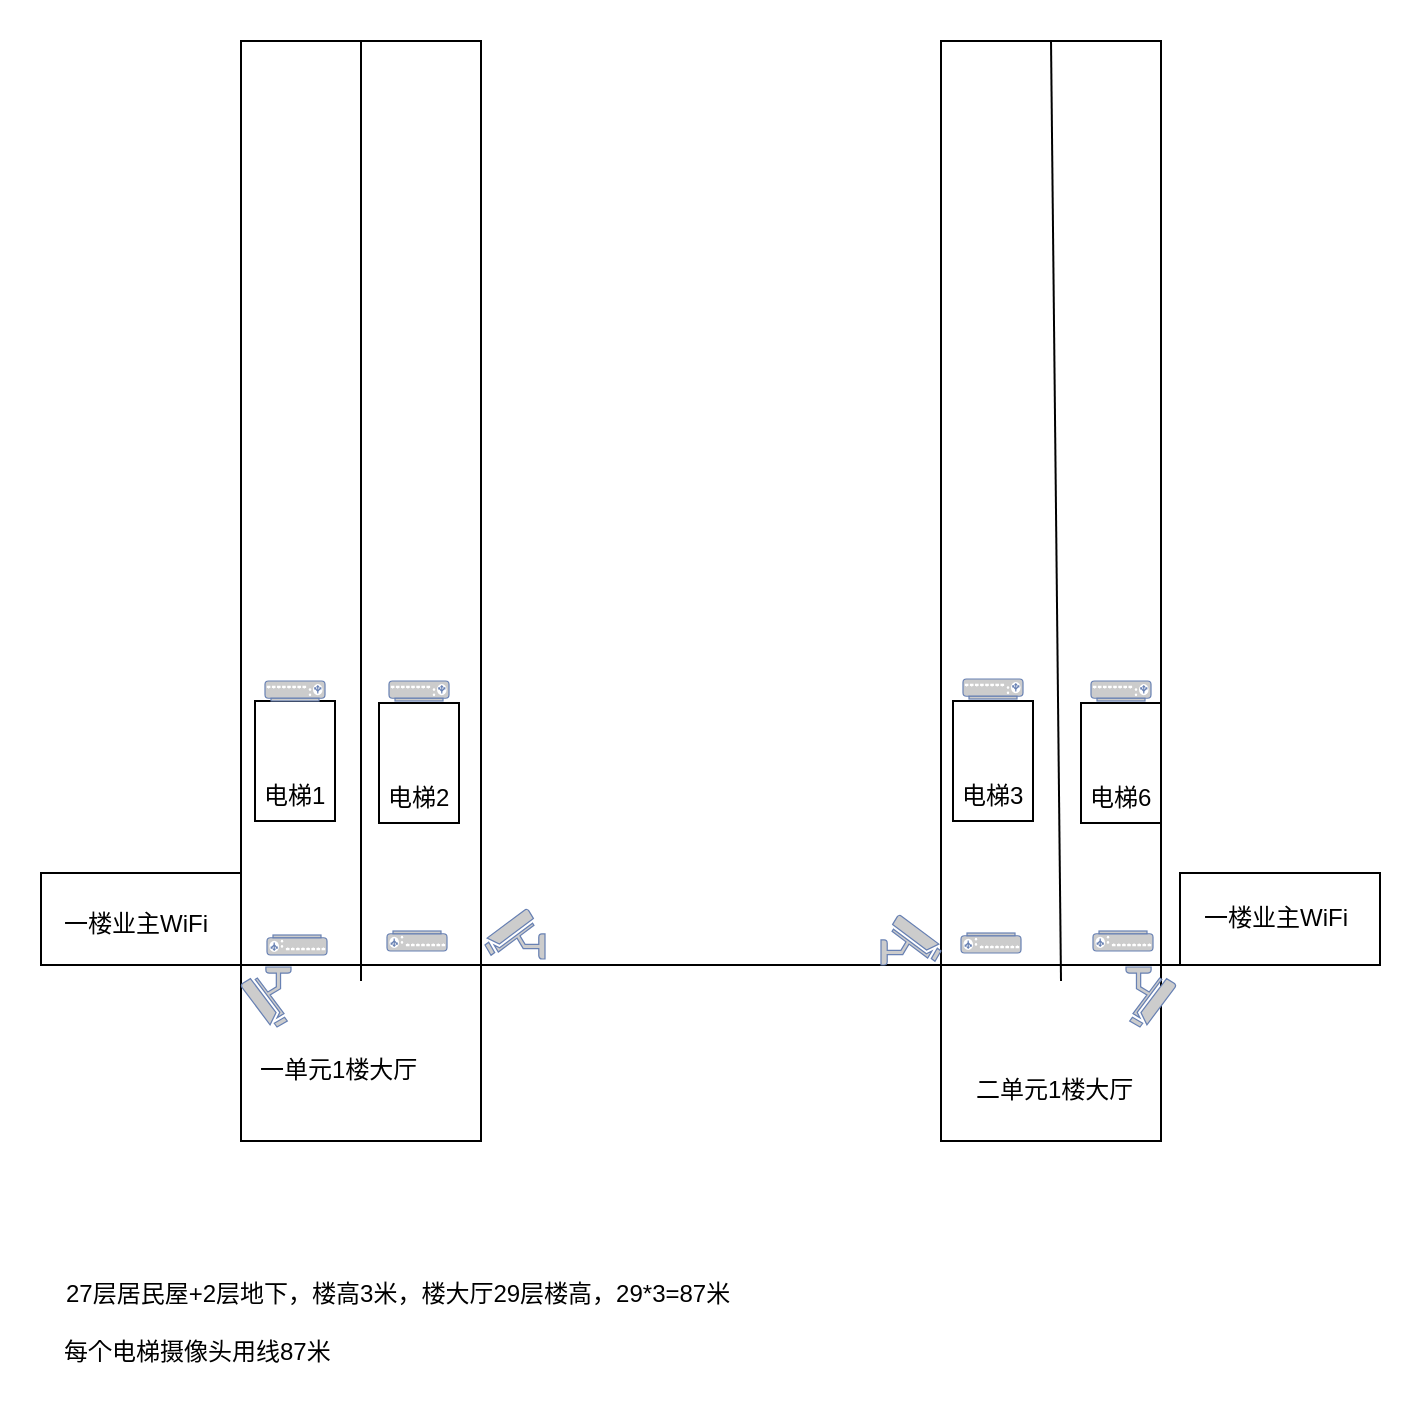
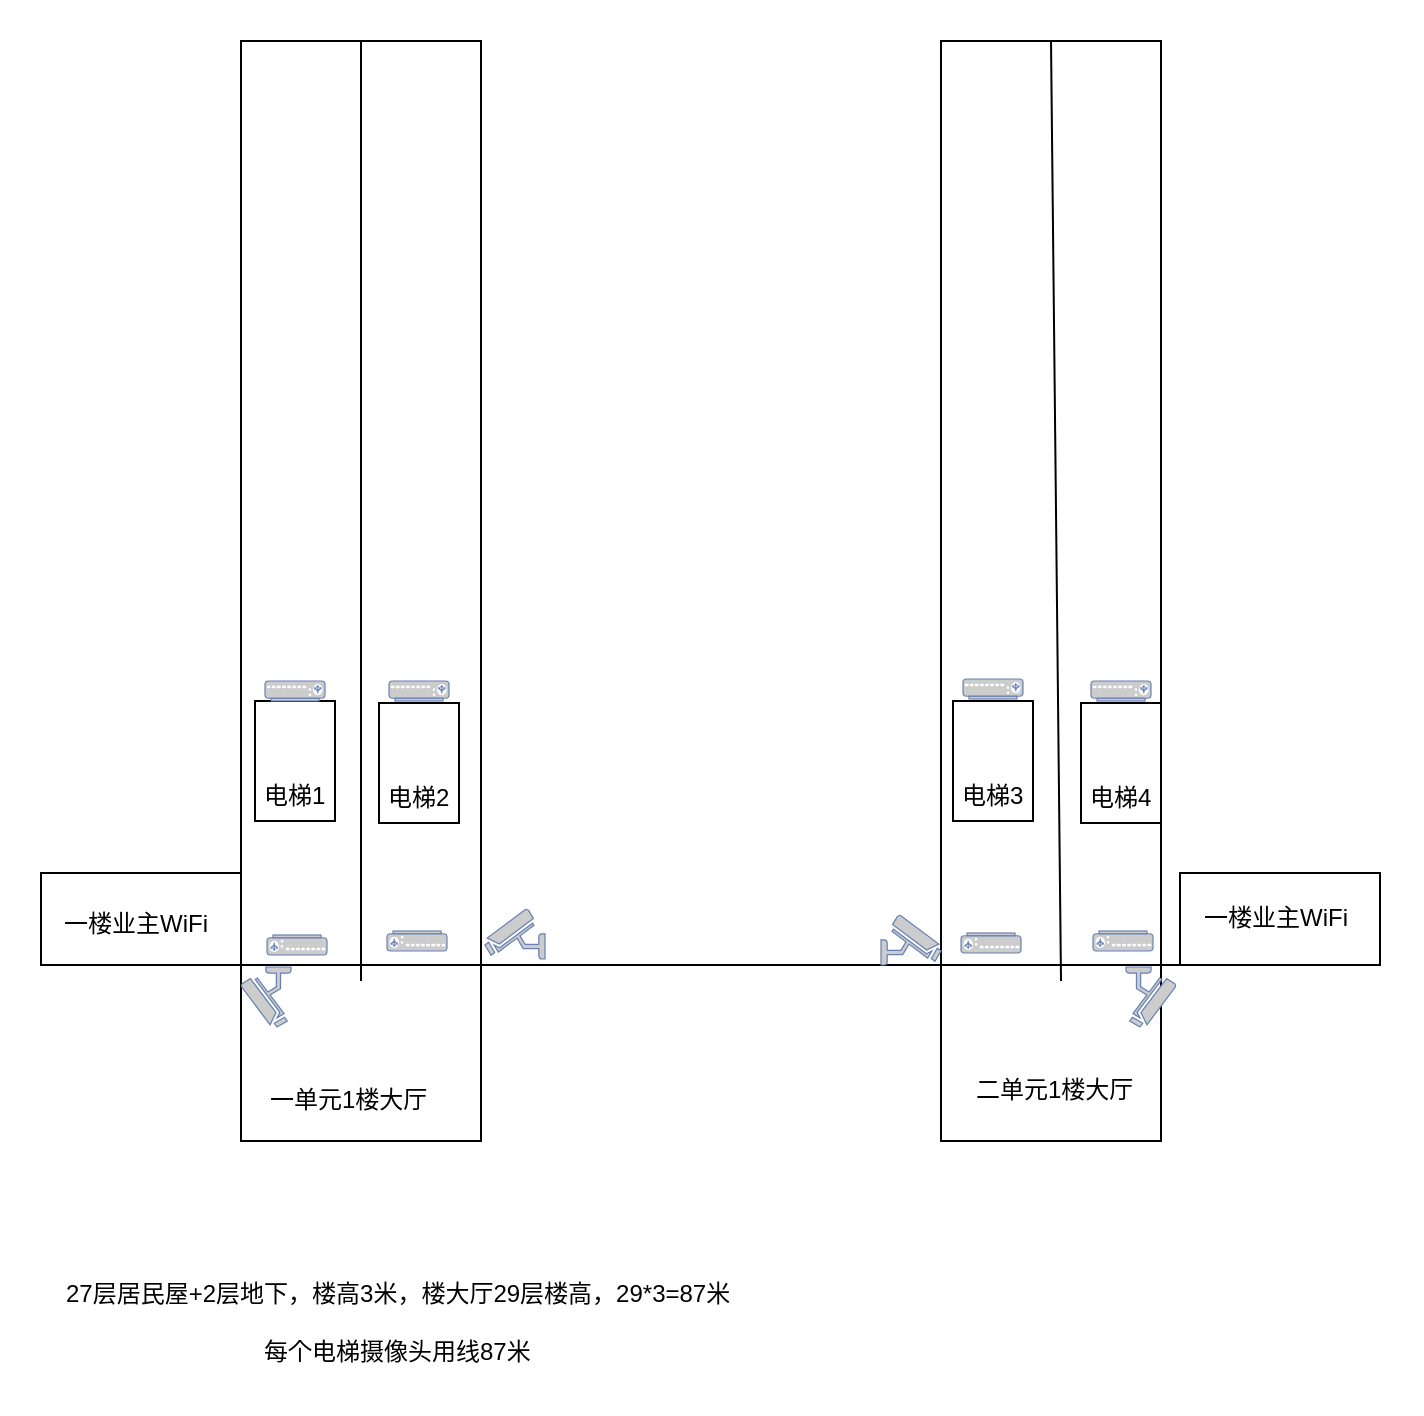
node "电梯6": label "电梯6" -> "电梯4"
node "一单元1楼大厅": moved (347, 1071) -> (357, 1101)
node "每个电梯摄像头用线87米": moved (211, 1353) -> (411, 1353)
